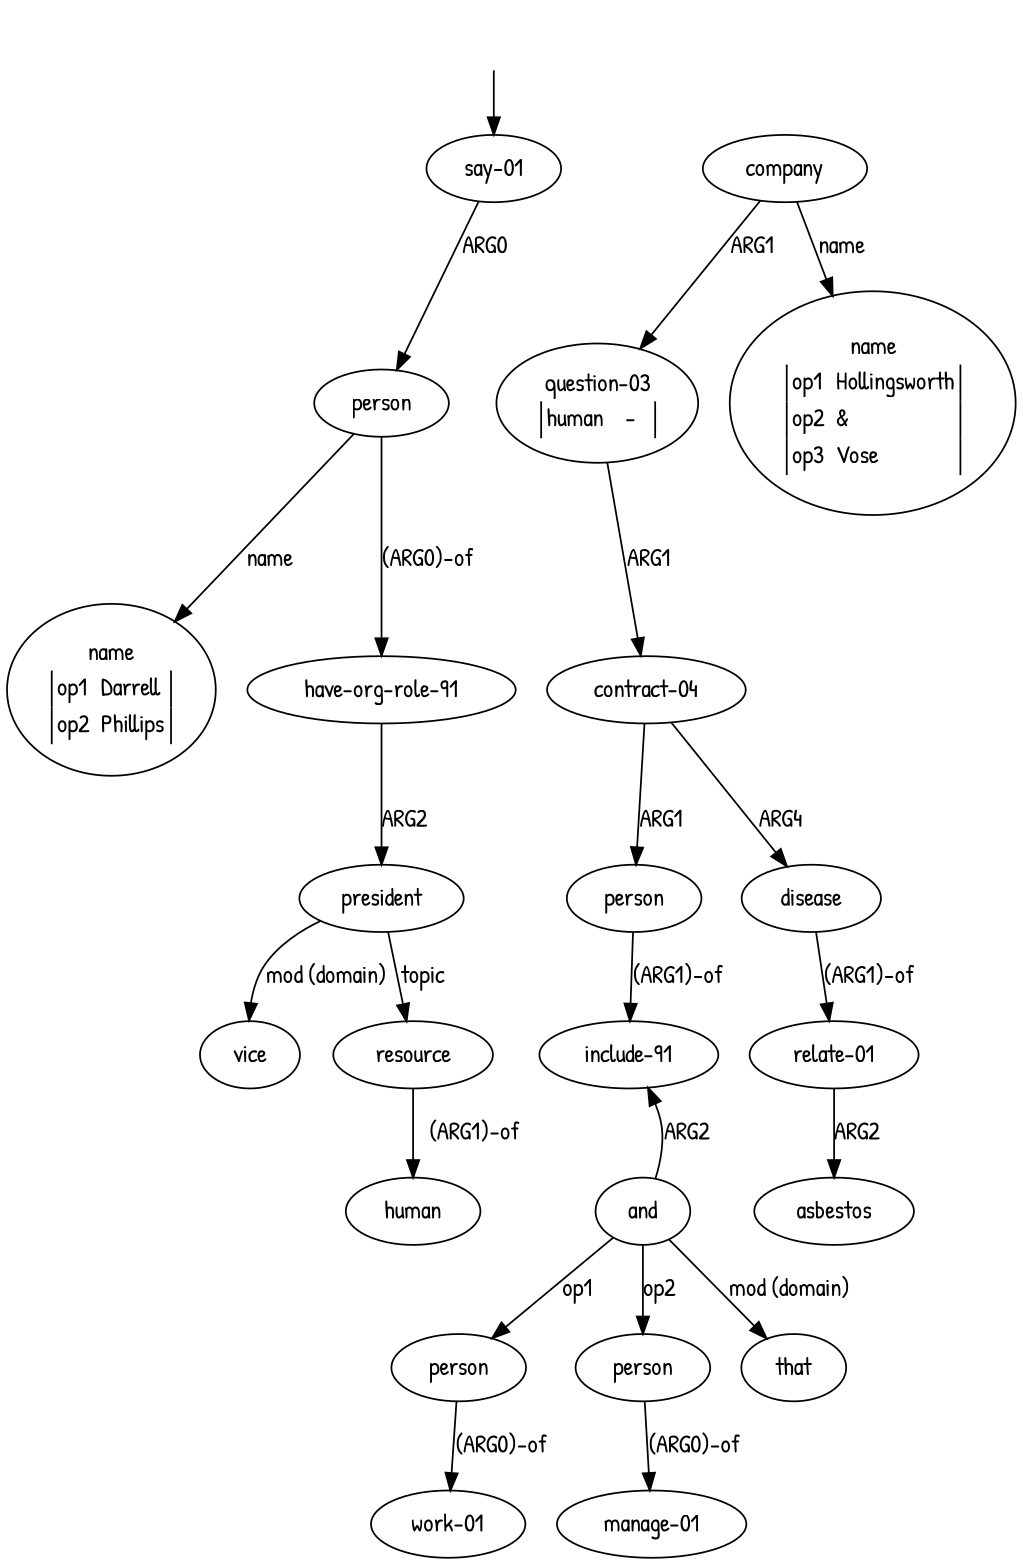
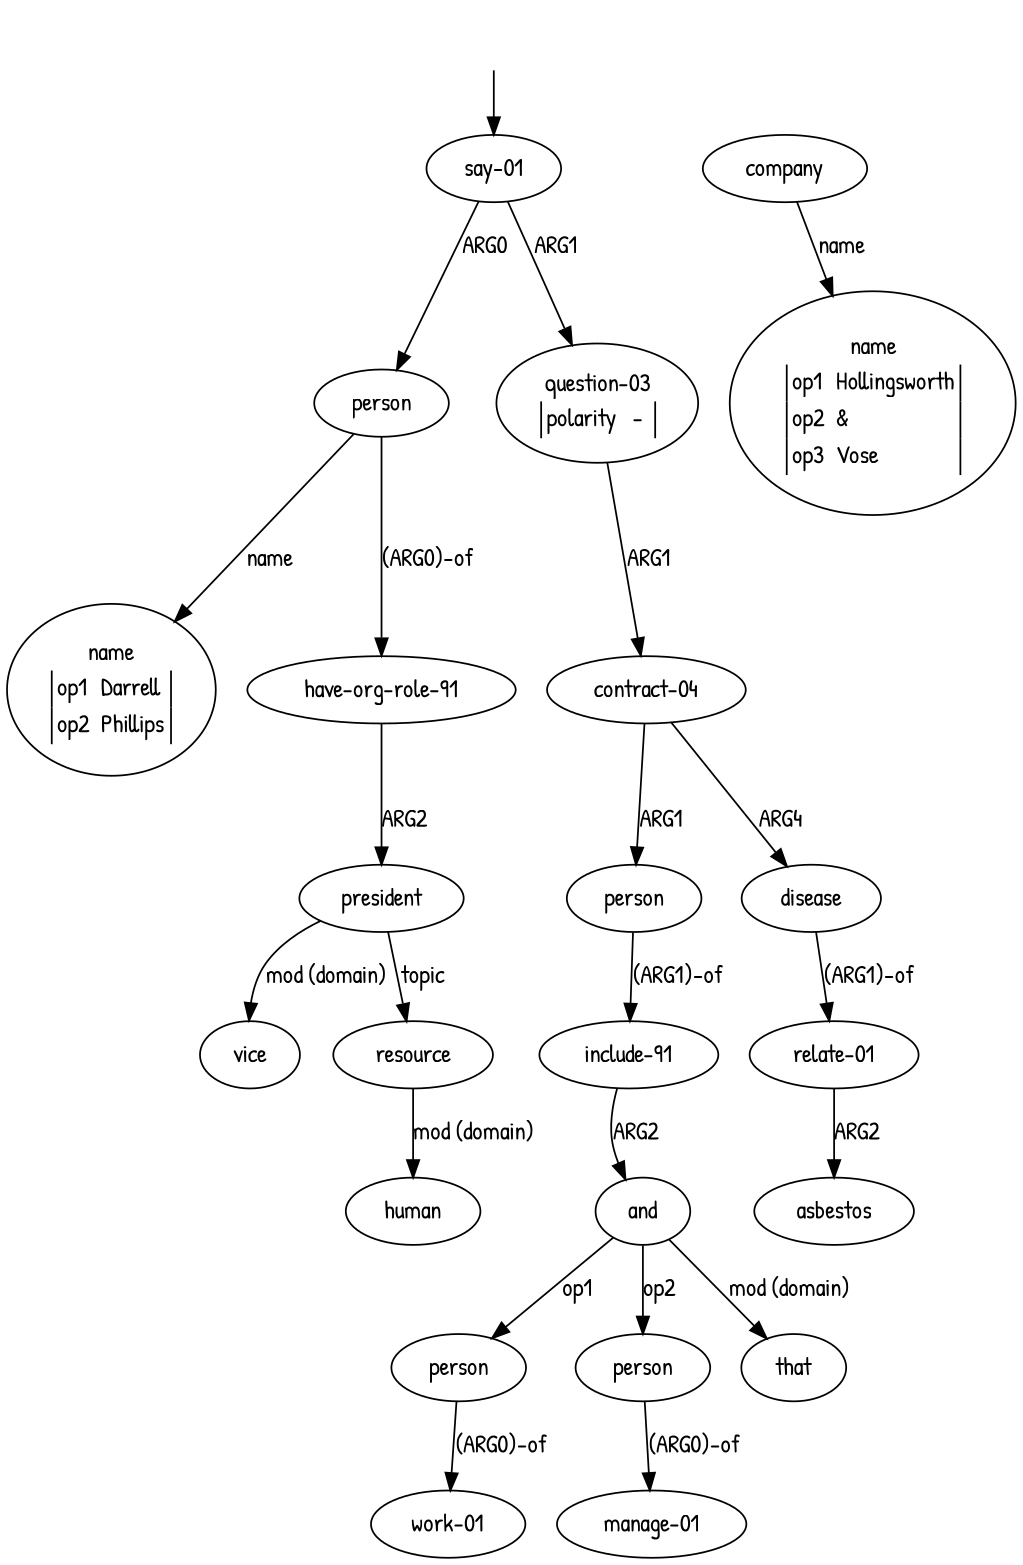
edge "company" -> "question-03": now "say-01" -> "question-03"
node "question-03": text "human" -> "polarity"
edge "resource" -> "human": label "(ARG1)-of" -> "mod (domain)"
edge "and" -> "include-91": reversed
